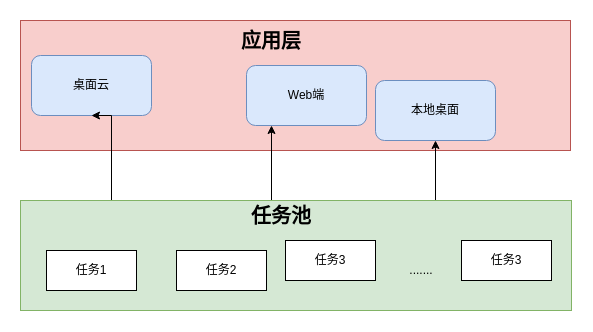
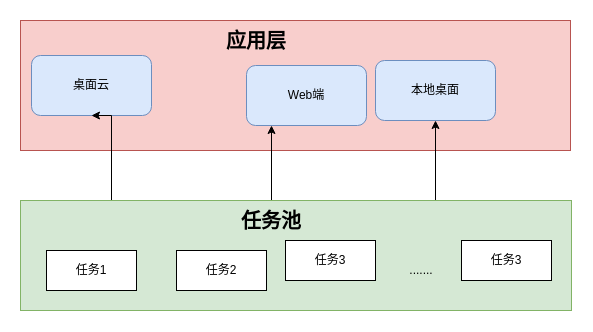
node "应用层": moved (272, 41) -> (257, 41)
node "本地桌面": moved (436, 111) -> (436, 91)
node "任务池": moved (282, 216) -> (272, 221)
